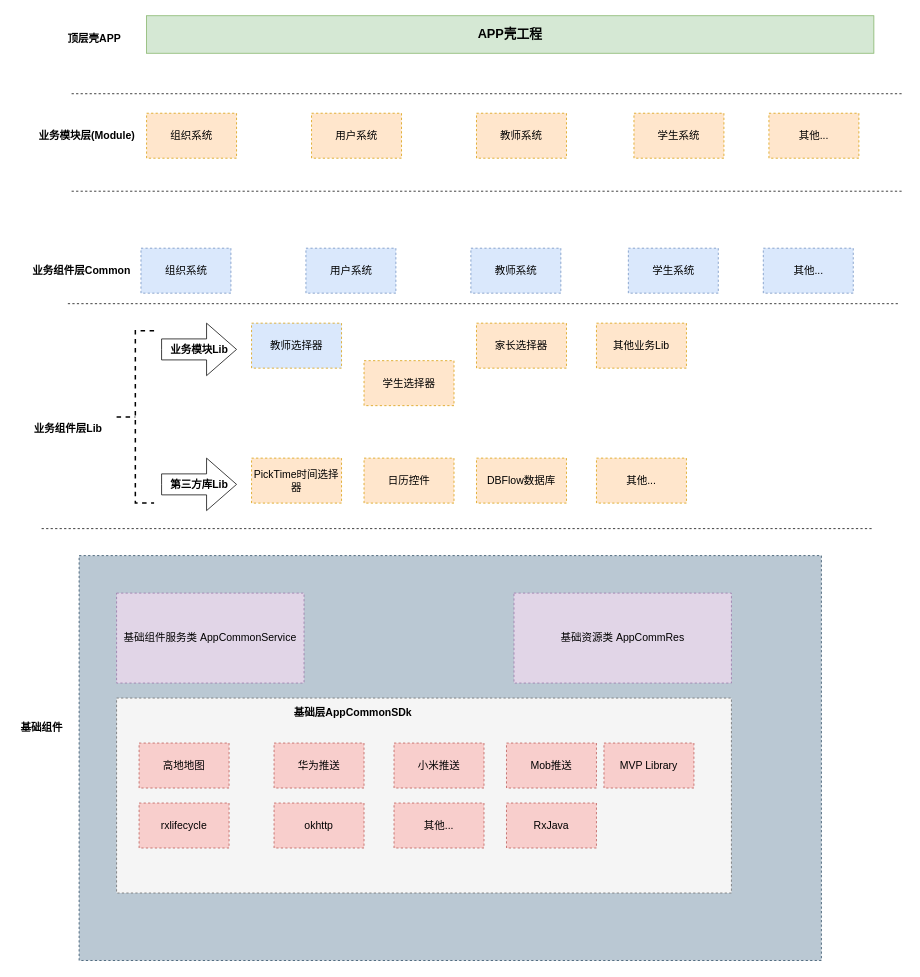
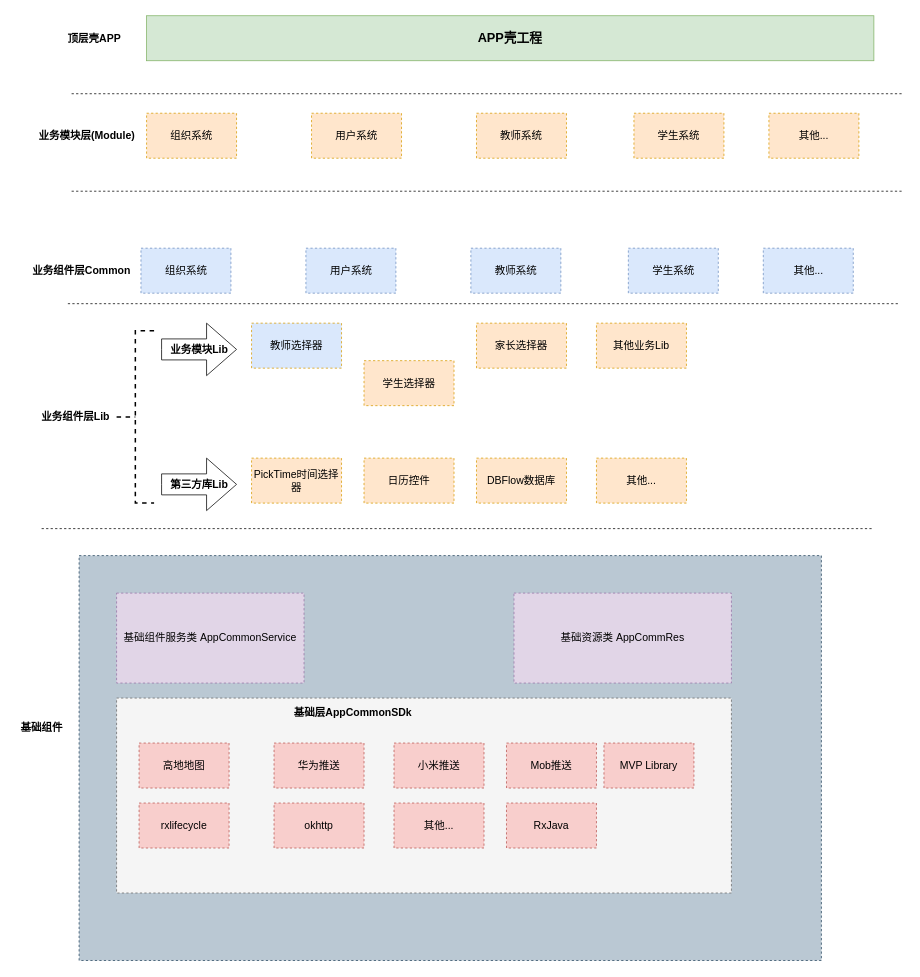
node "APP壳工程": size 728x38 -> 728x45
node "业务组件层Lib": moved (68, 428) -> (75, 417)
